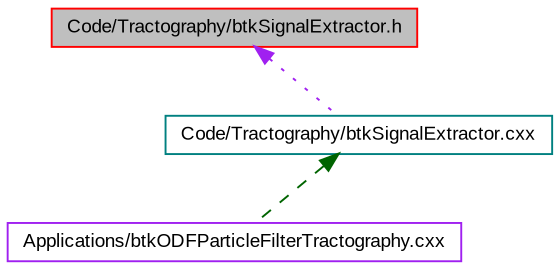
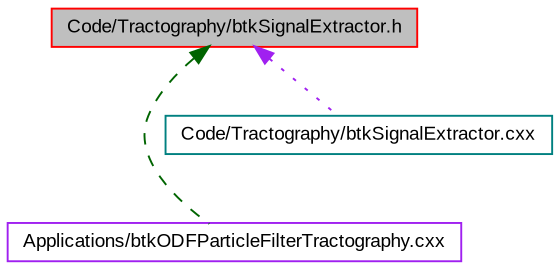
edge "Applications/btkODFParticleFilterTractography.cxx" -> "Code/Tractography/btkSignalExtractor.cxx": now "Applications/btkODFParticleFilterTractography.cxx" -> "Code/Tractography/btkSignalExtractor.h"
